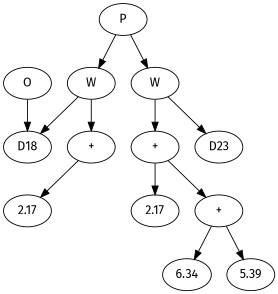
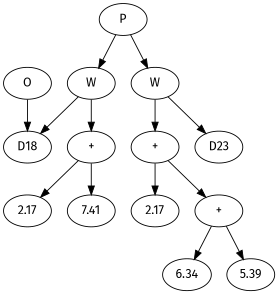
node "7.41": added
